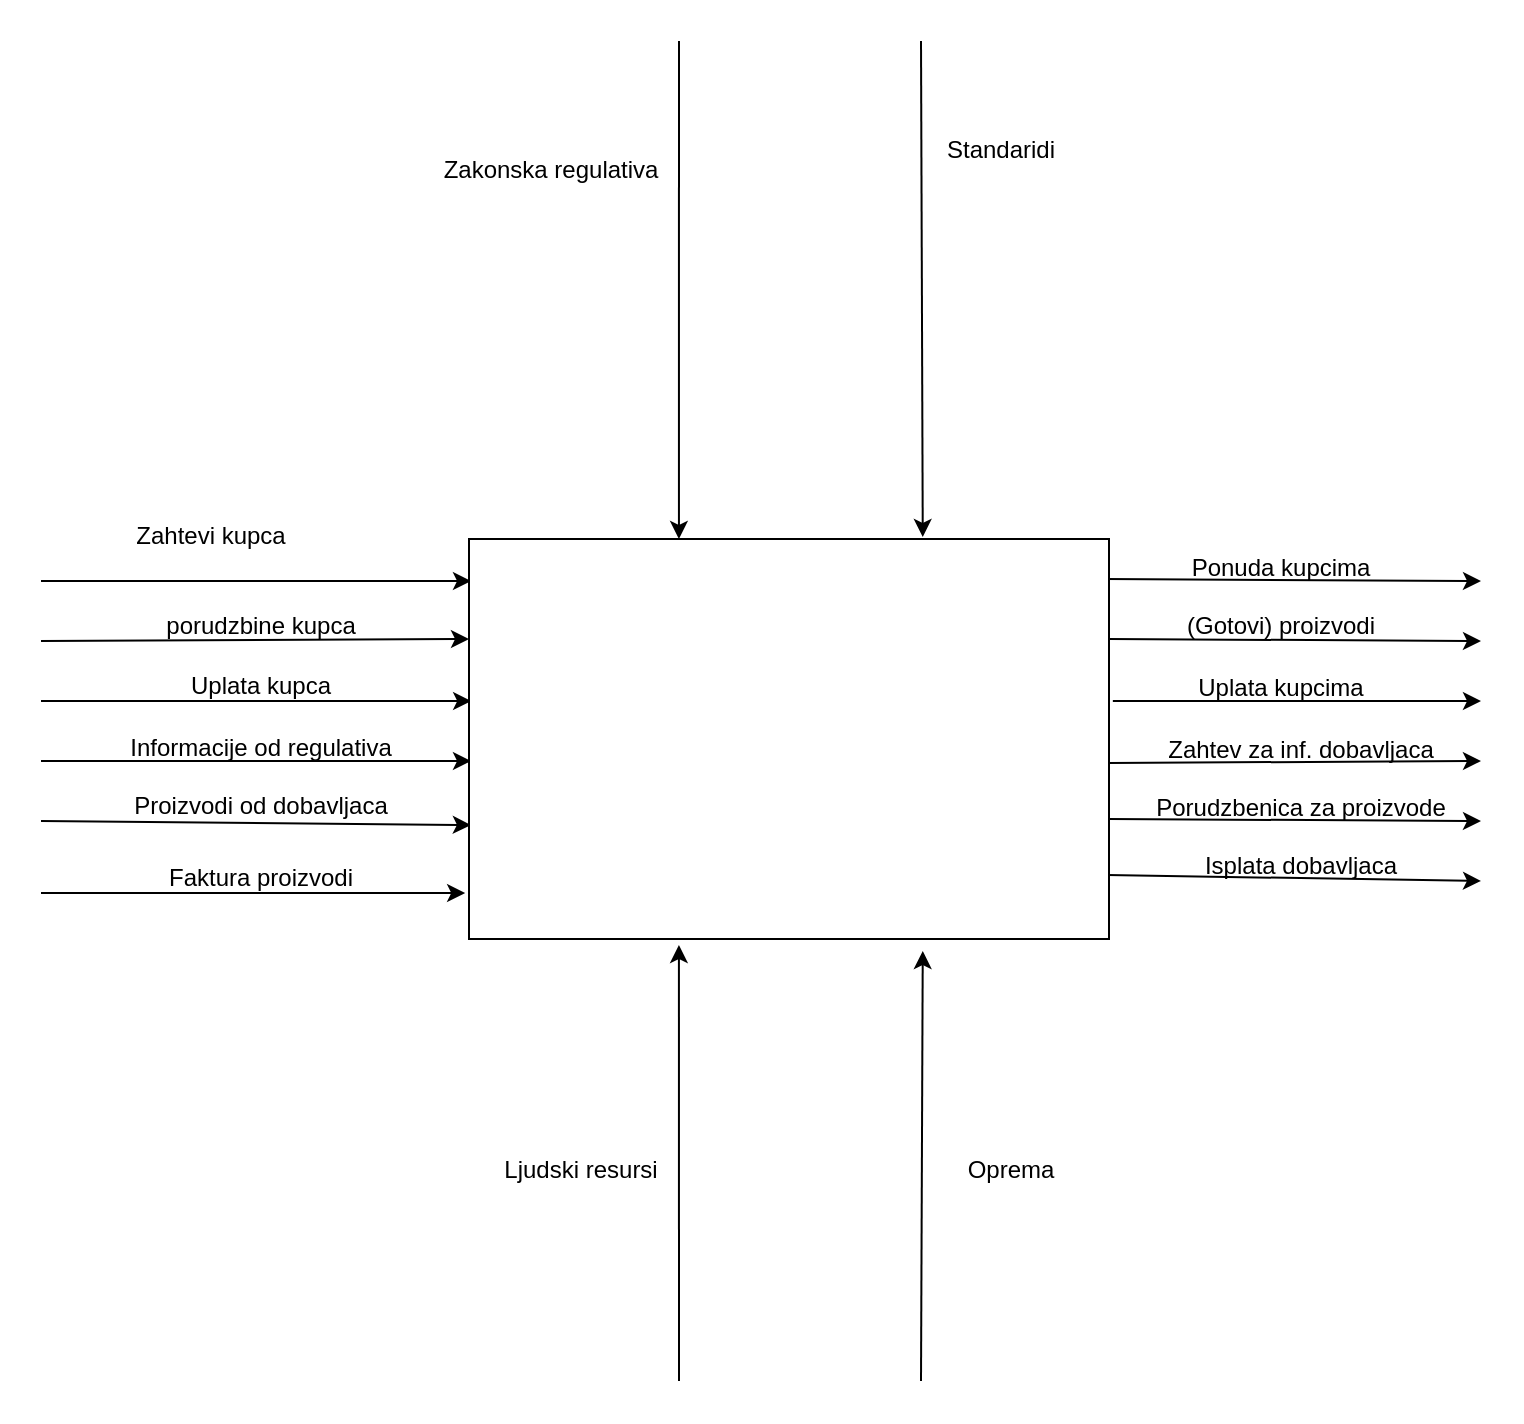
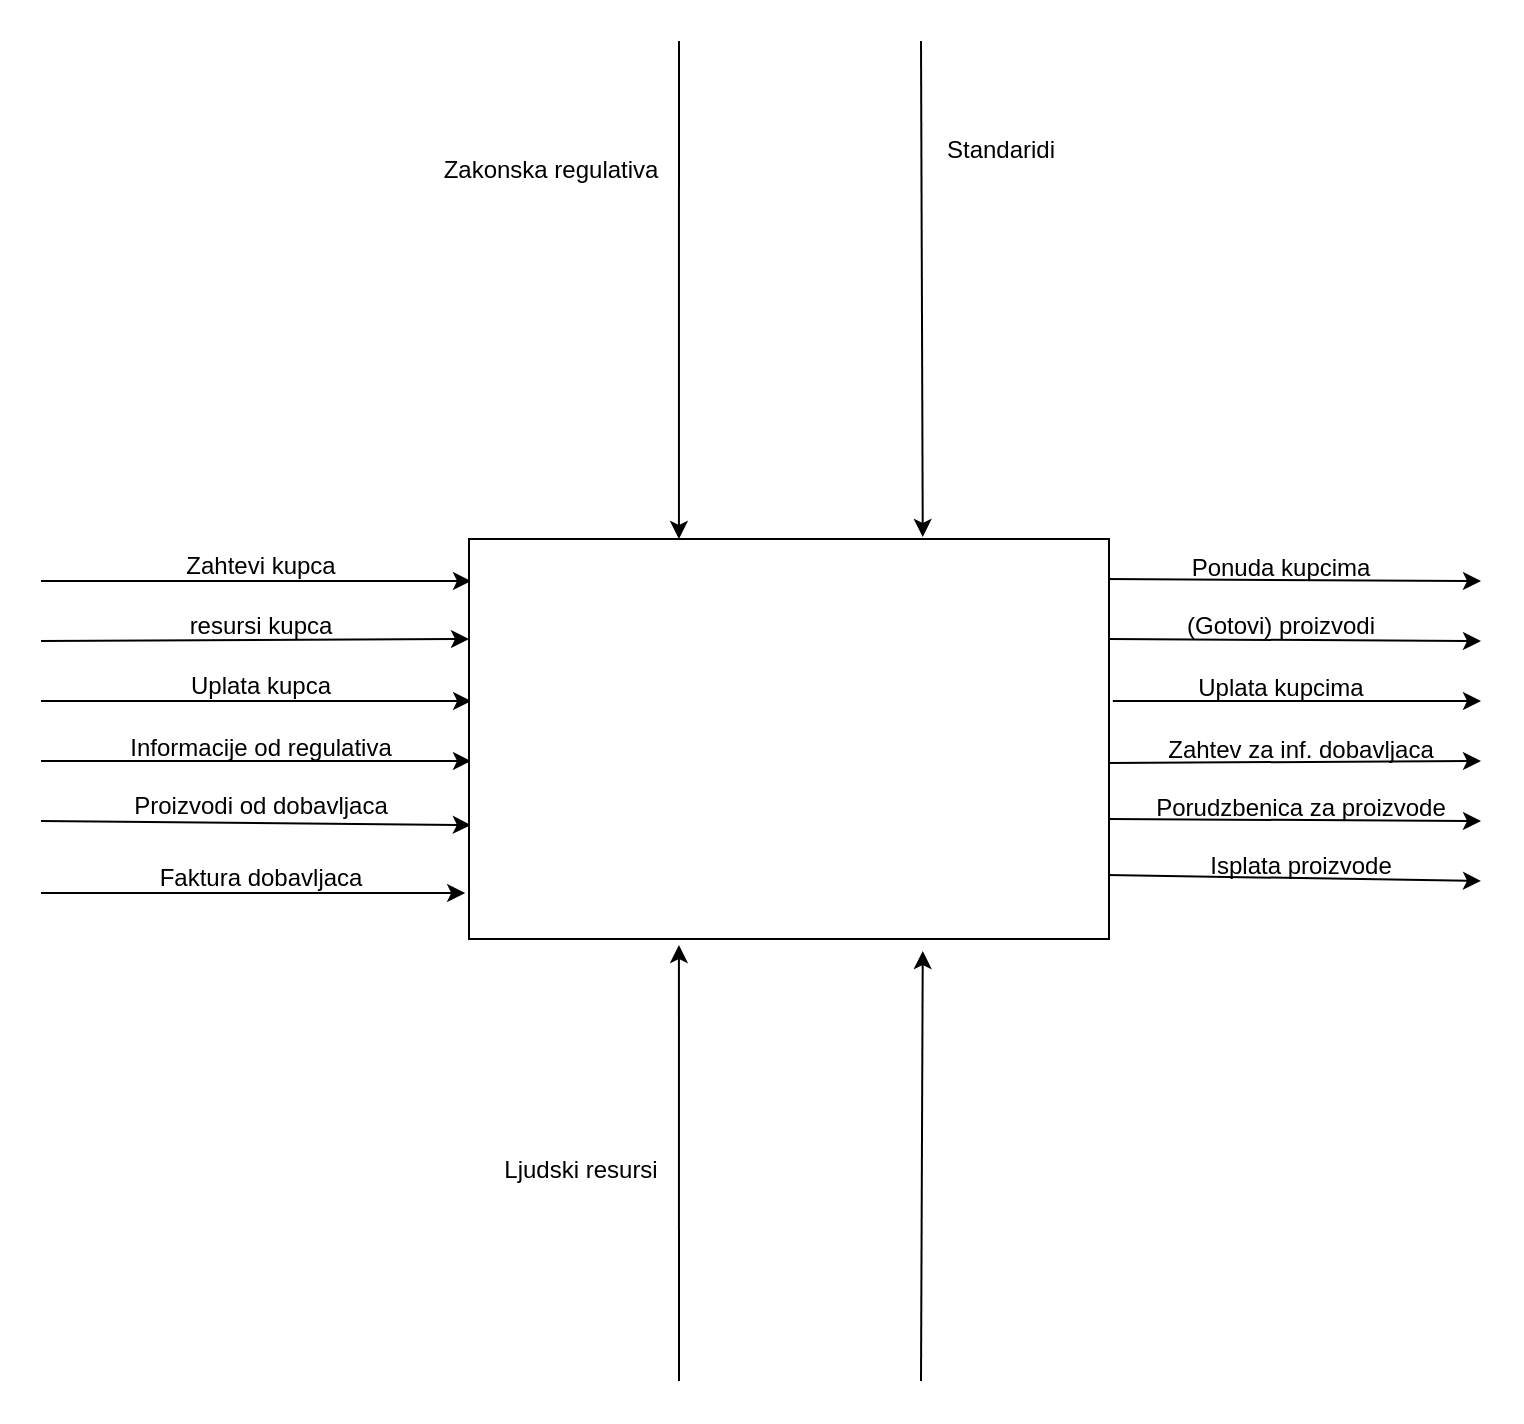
node "Zahtevi kupca": moved (211, 537) -> (261, 567)
node "porudzbine kupca": label "porudzbine kupca" -> "resursi kupca"
node "Isplata dobavljaca": label "Isplata dobavljaca" -> "Isplata proizvode"
node "Faktura proizvodi": label "Faktura proizvodi" -> "Faktura dobavljaca"
node "Oprema": removed
